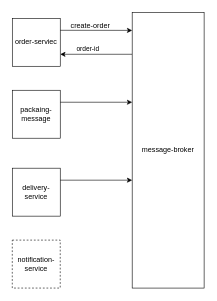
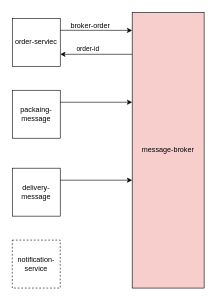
node "create-order": label "create-order" -> "broker-order"
node "message-broker": fillcolor #ffffff -> #f8cecc
node "delivery-service": label "delivery-service" -> "delivery-message"
